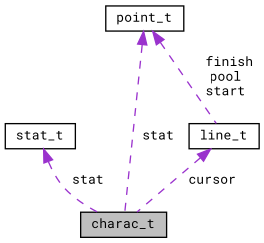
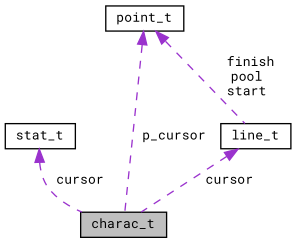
edge "charac_t" -> "point_t": label " stat" -> " p_cursor"
edge "charac_t" -> "stat_t": label " stat" -> " cursor"
